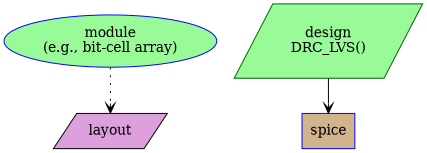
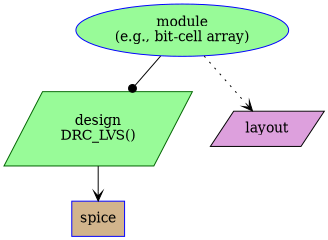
edge "module (e.g., bit-cell array)" -> "design DRC_LVS()": added
